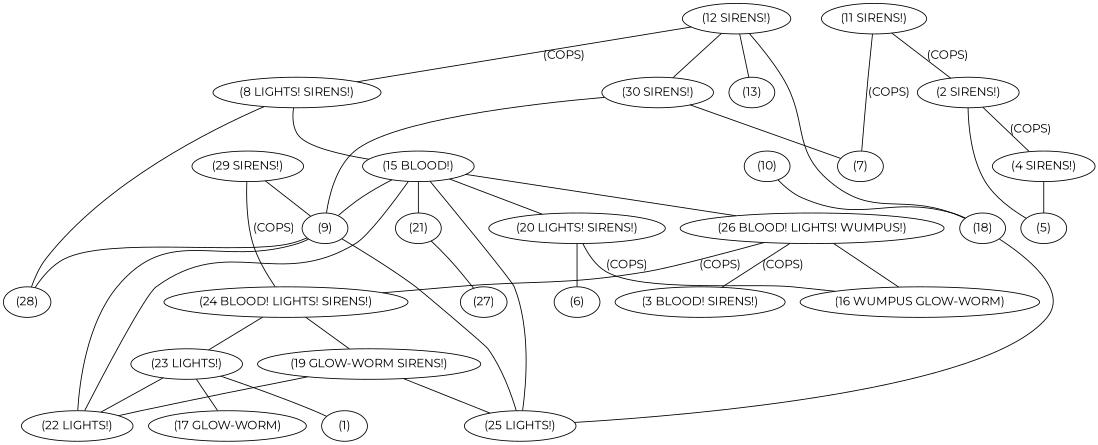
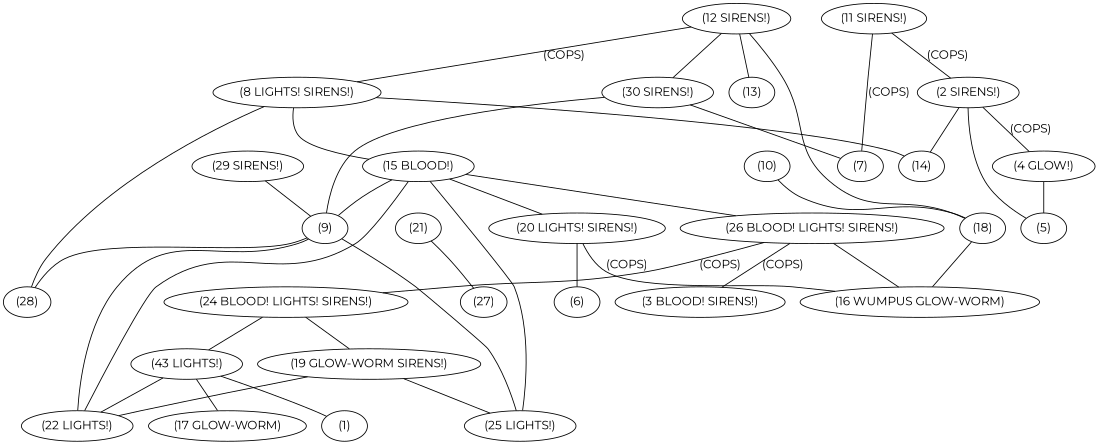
node "(14)": added
node "(4 SIRENS!)": label "(4 SIRENS!)" -> "(4 GLOW!)"
edge "(15 BLOOD!)" -- "(21)": removed
node "(26 BLOOD! LIGHTS! WUMPUS!)": label "(26 BLOOD! LIGHTS! WUMPUS!)" -> "(26 BLOOD! LIGHTS! SIRENS!)"
edge "(29 SIRENS!)" -- "(24 BLOOD! LIGHTS! SIRENS!)": removed, label "(COPS)"
node "(23 LIGHTS!)": label "(23 LIGHTS!)" -> "(43 LIGHTS!)"
edge "(18)" -- "(25 LIGHTS!)": now "(18)" -- "(16 WUMPUS GLOW-WORM)"
